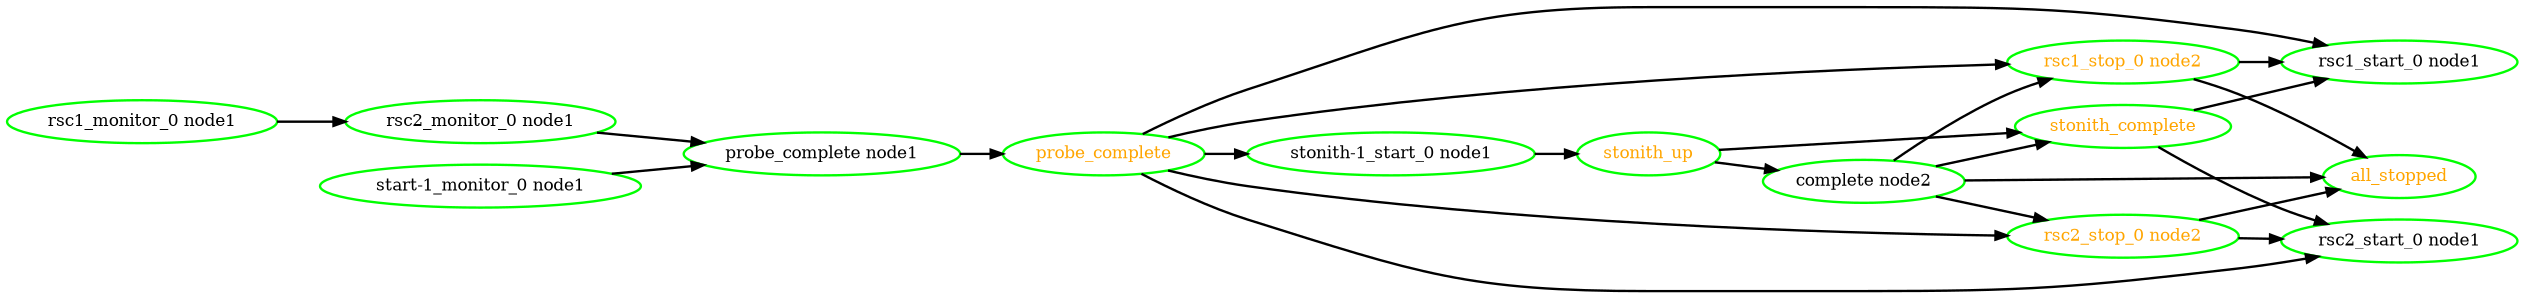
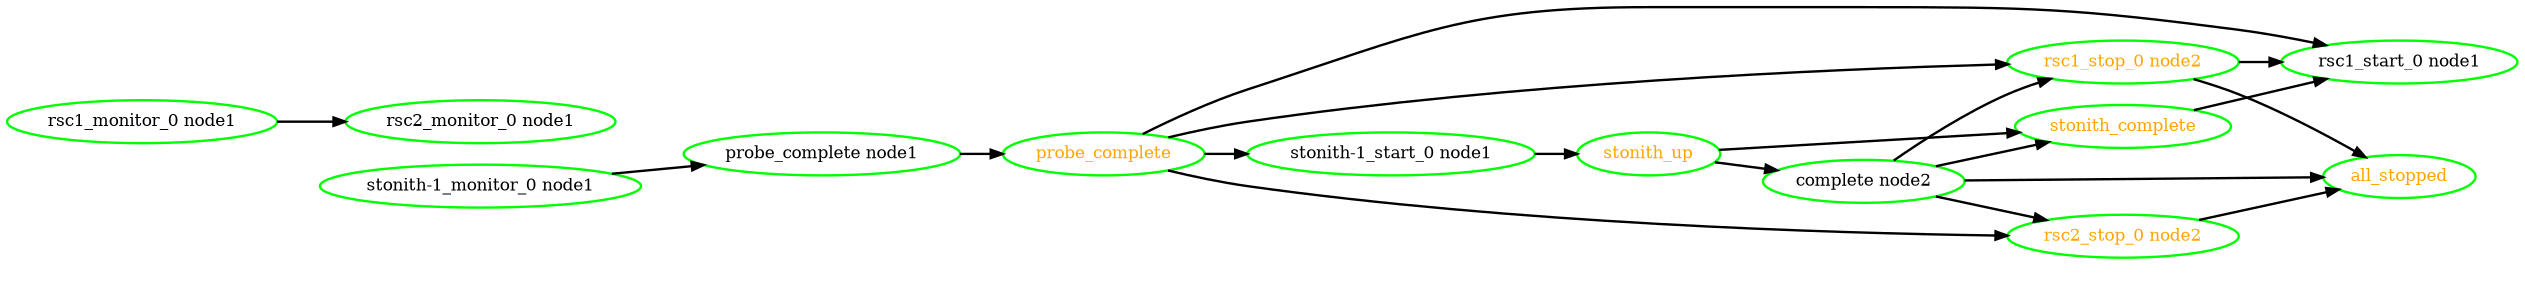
edge "rsc2_monitor_0 node1" -> "probe_complete node1": removed
node "start-1_monitor_0 node1": label "start-1_monitor_0 node1" -> "stonith-1_monitor_0 node1"
node "rsc2_start_0 node1": removed
